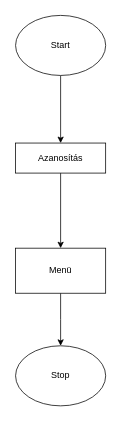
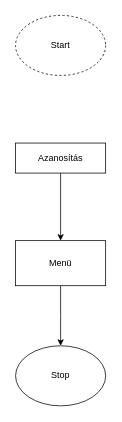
node "Start": style solid -> dashed
edge "Start" -> "Azanosítás": removed
node "Menü": moved (60, 270) -> (60, 263)
